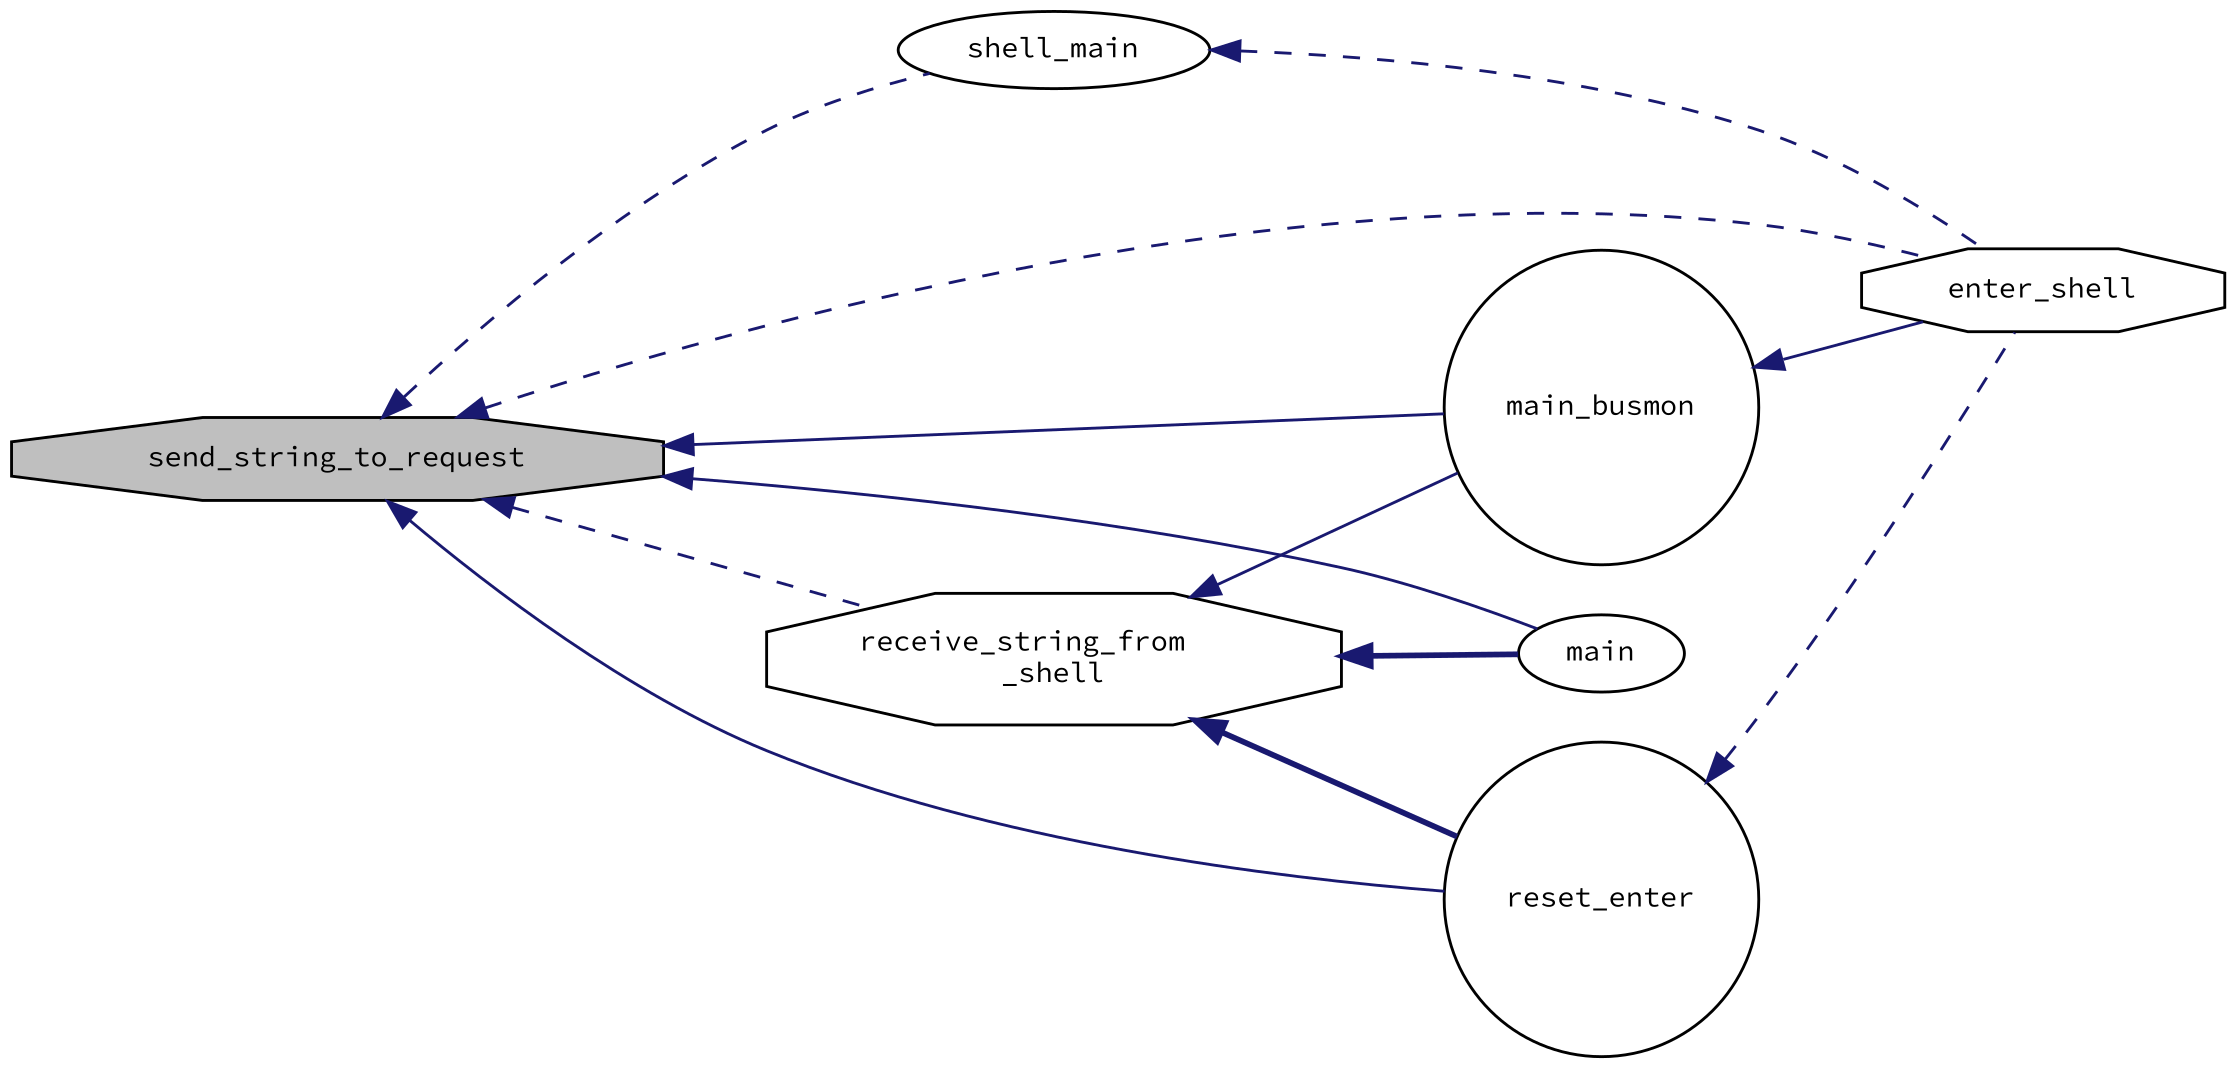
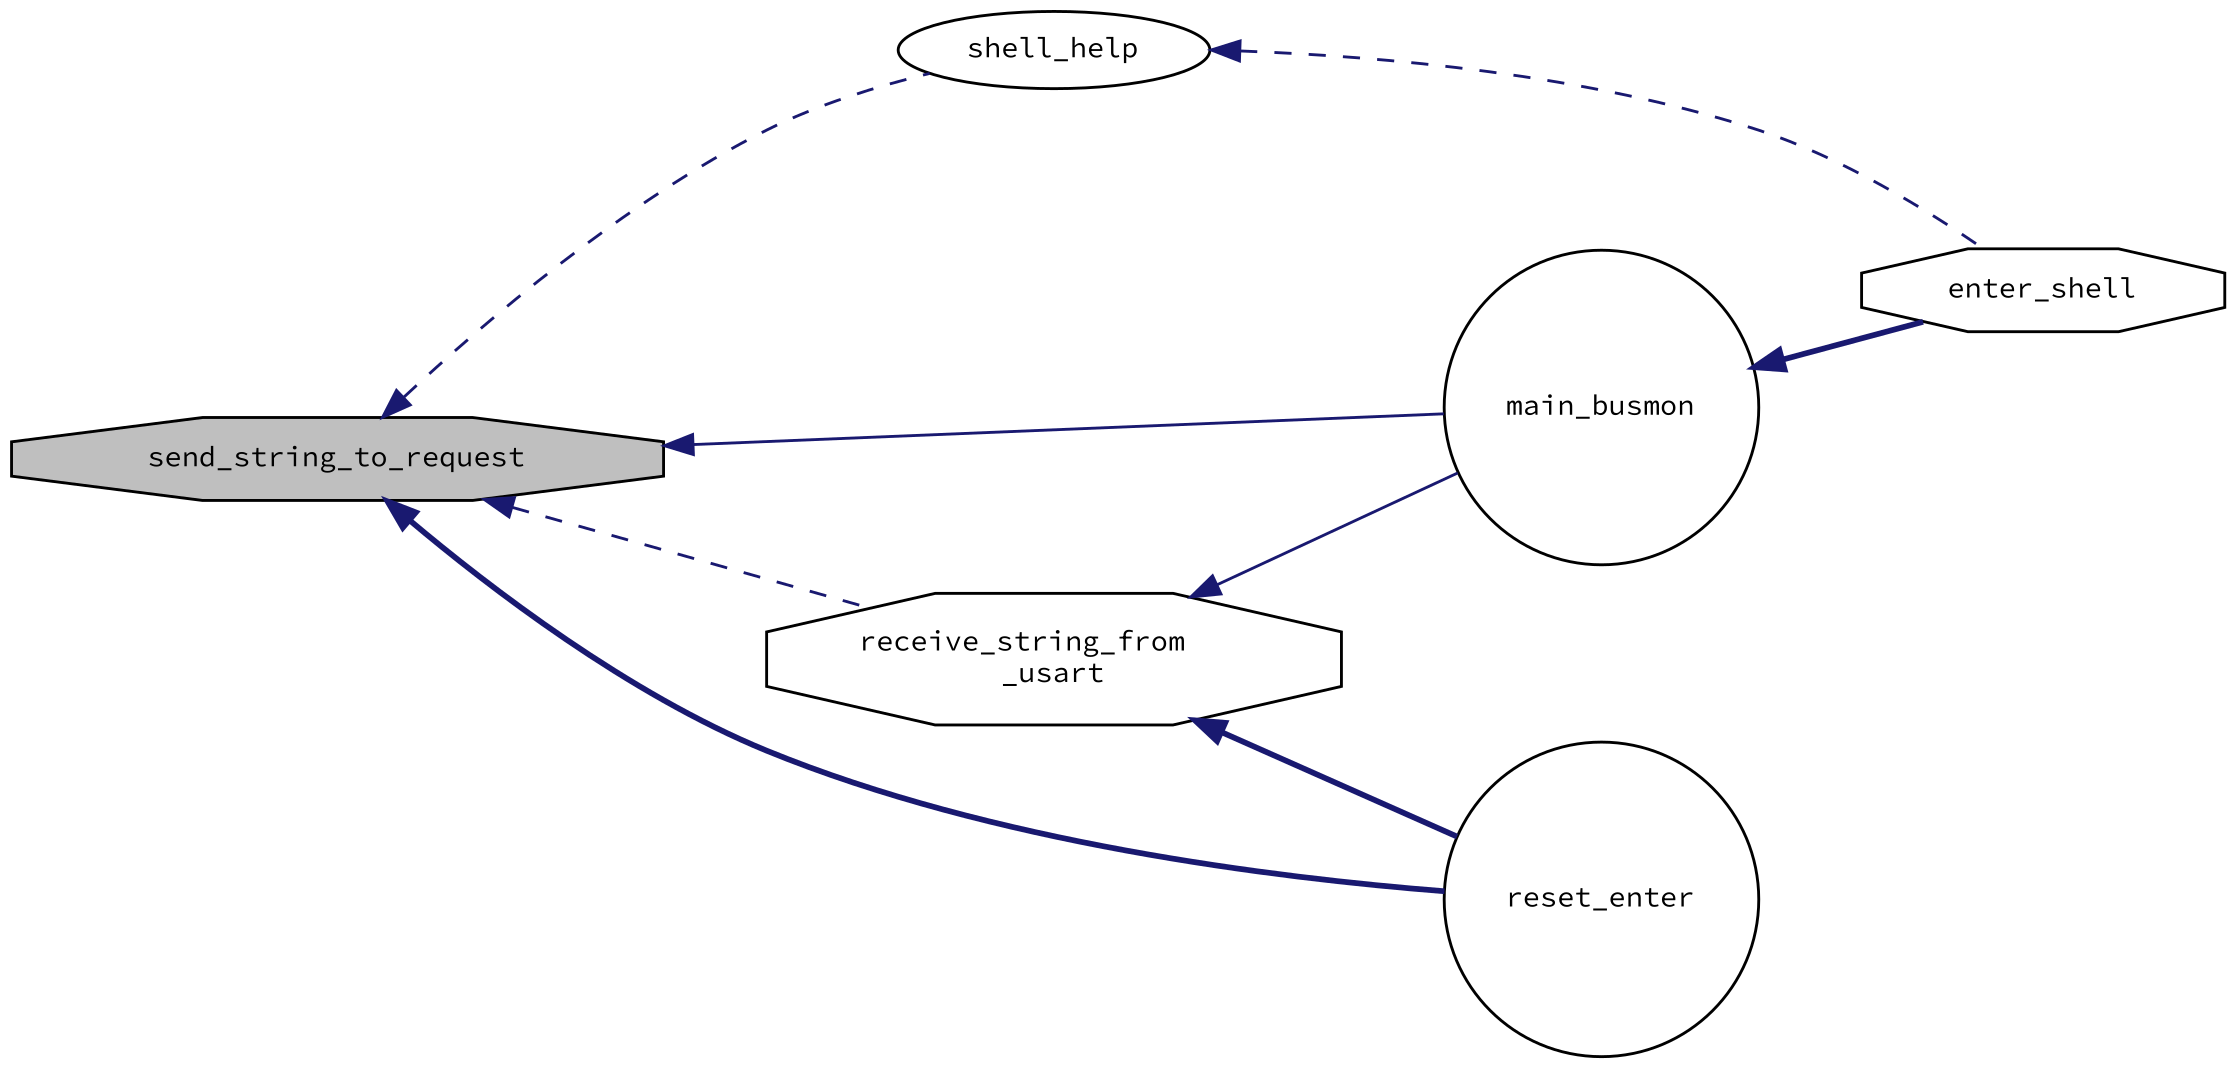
node "shell_main": label "shell_main" -> "shell_help"
edge "enter_shell" -> "send_string_to_request": removed
edge "enter_shell" -> "main_busmon": style solid -> bold
edge "enter_shell" -> "reset_enter": removed
node "main": removed
node "receive_string_from _shell": label "receive_string_from _shell" -> "receive_string_from _usart"
edge "reset_enter" -> "send_string_to_request": style solid -> bold
